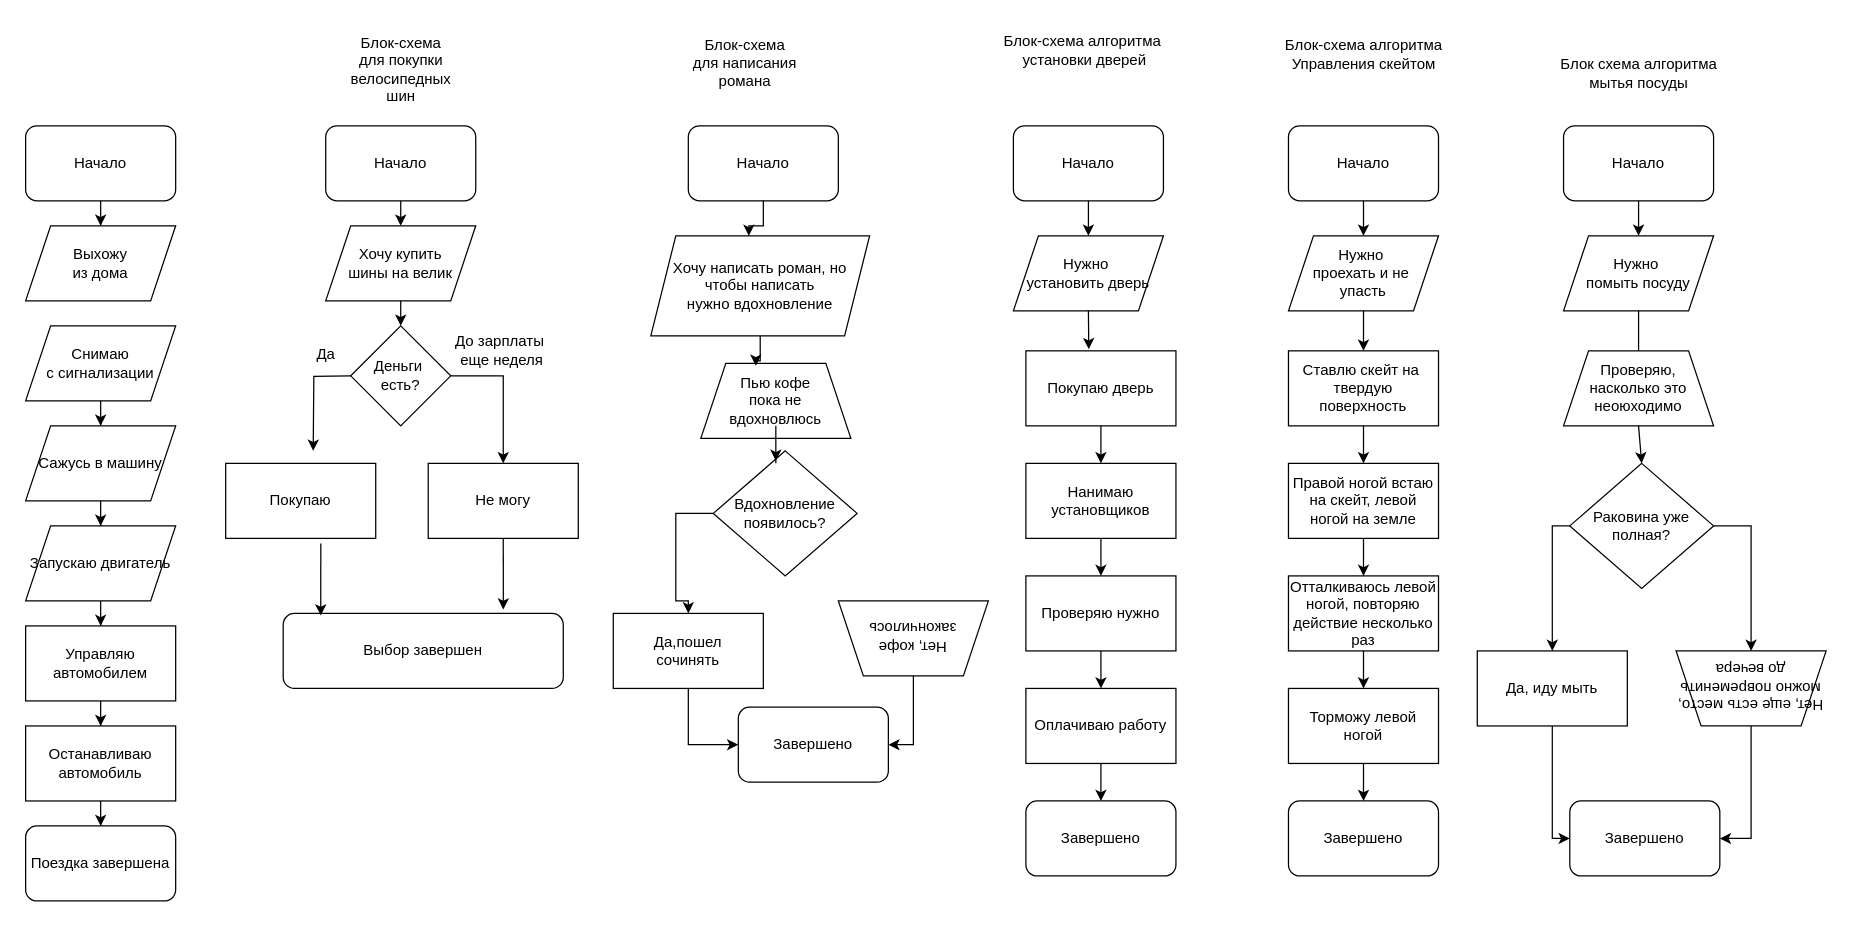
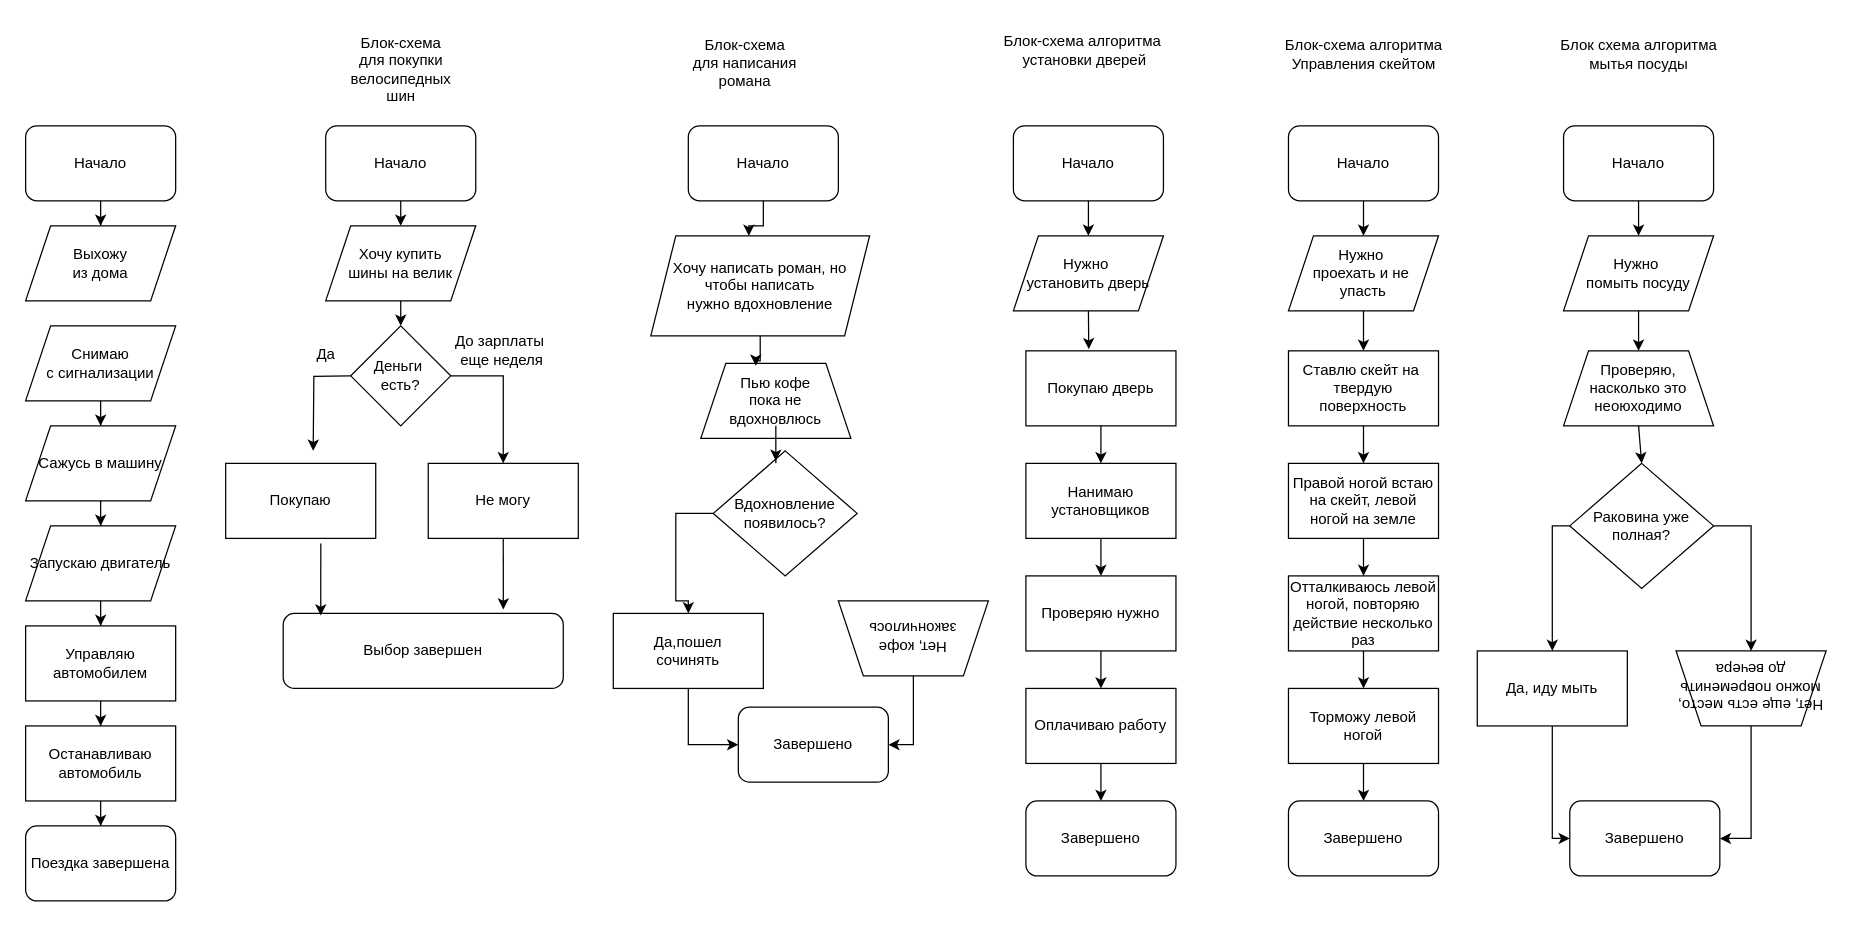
node "Блок схема алгоритма мытья посуды": moved (1638, 73) -> (1638, 54)
edge "Нужно помыть посуду" -- "Проверяю, насколько это неоюходимо": arrowhead none -> classic
